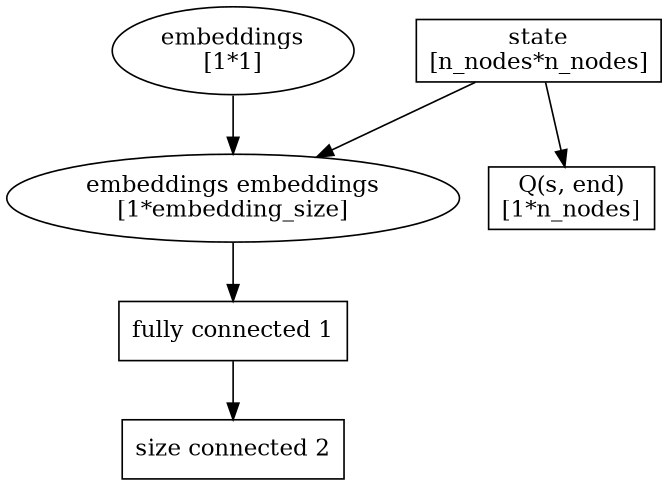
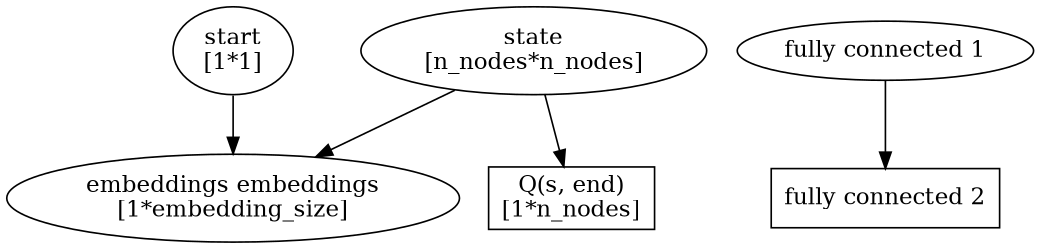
node "embeddings [1*1]": label "embeddings [1*1]" -> "start [1*1]"
node "state [n_nodes*n_nodes]": shape box -> ellipse
edge "embeddings embeddings [1*embedding_size]" -> "fully connected 1": removed
node "fully connected 1": shape box -> ellipse
node "size connected 2": label "size connected 2" -> "fully connected 2"
